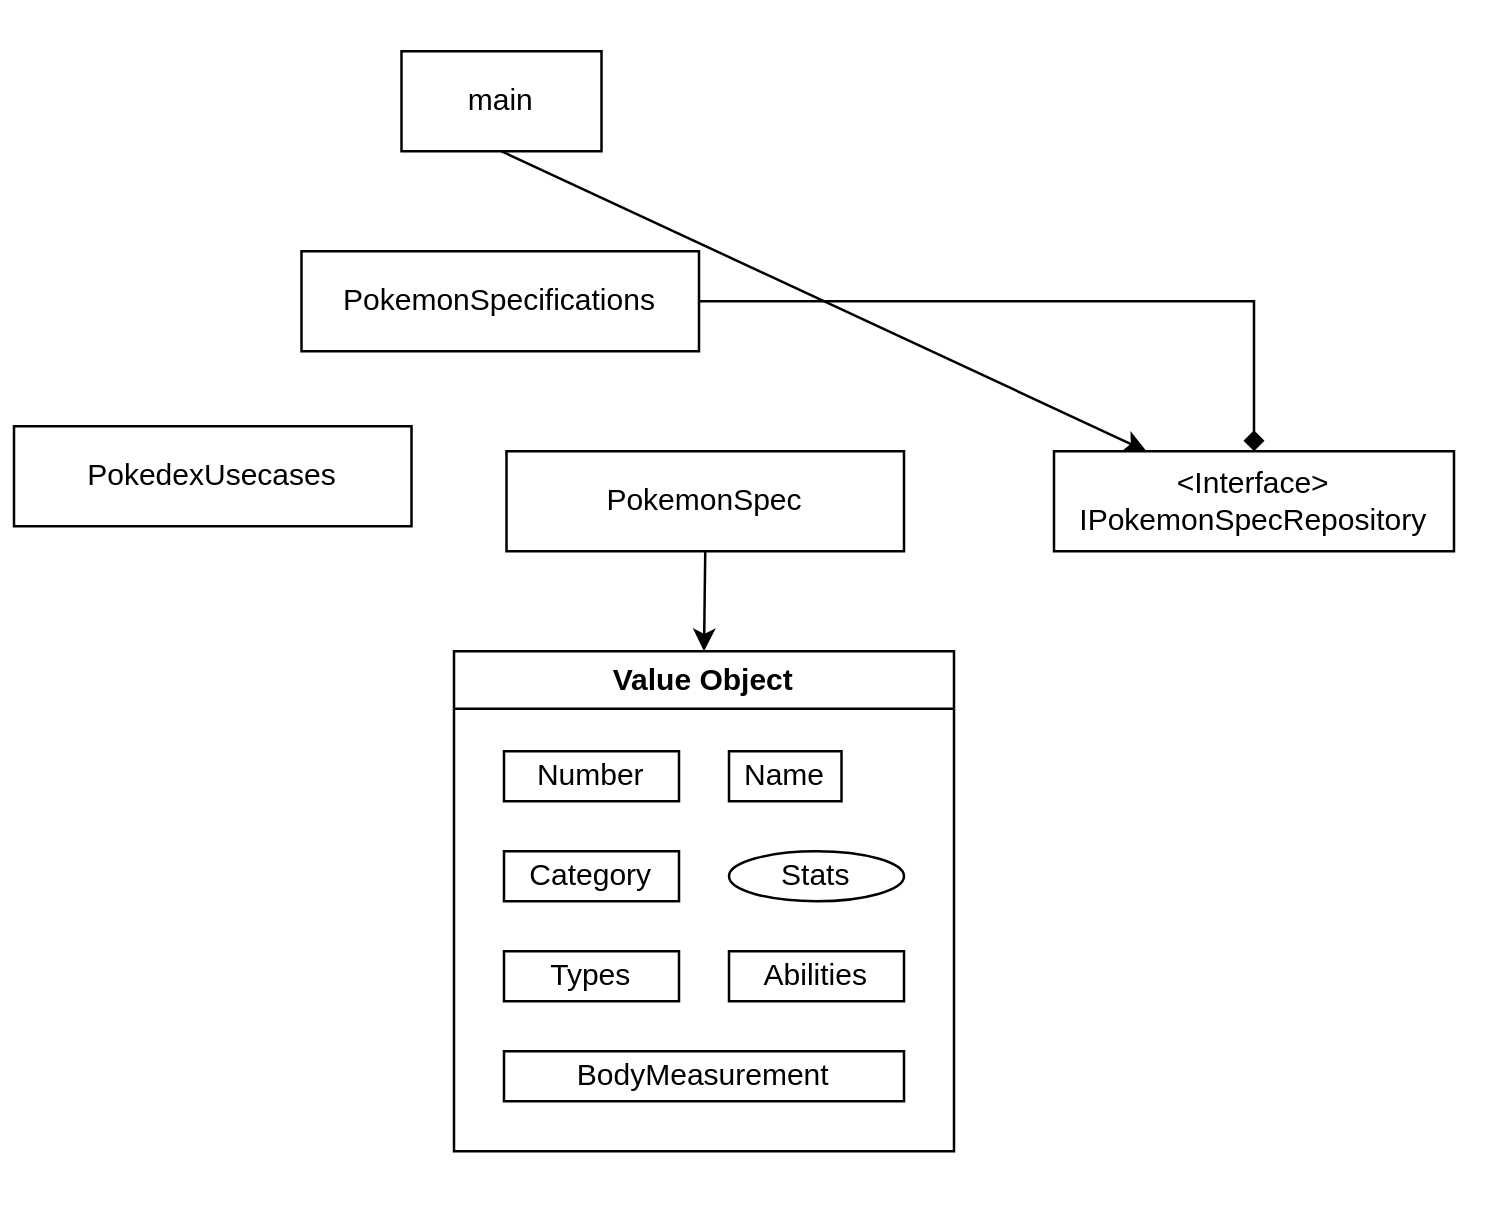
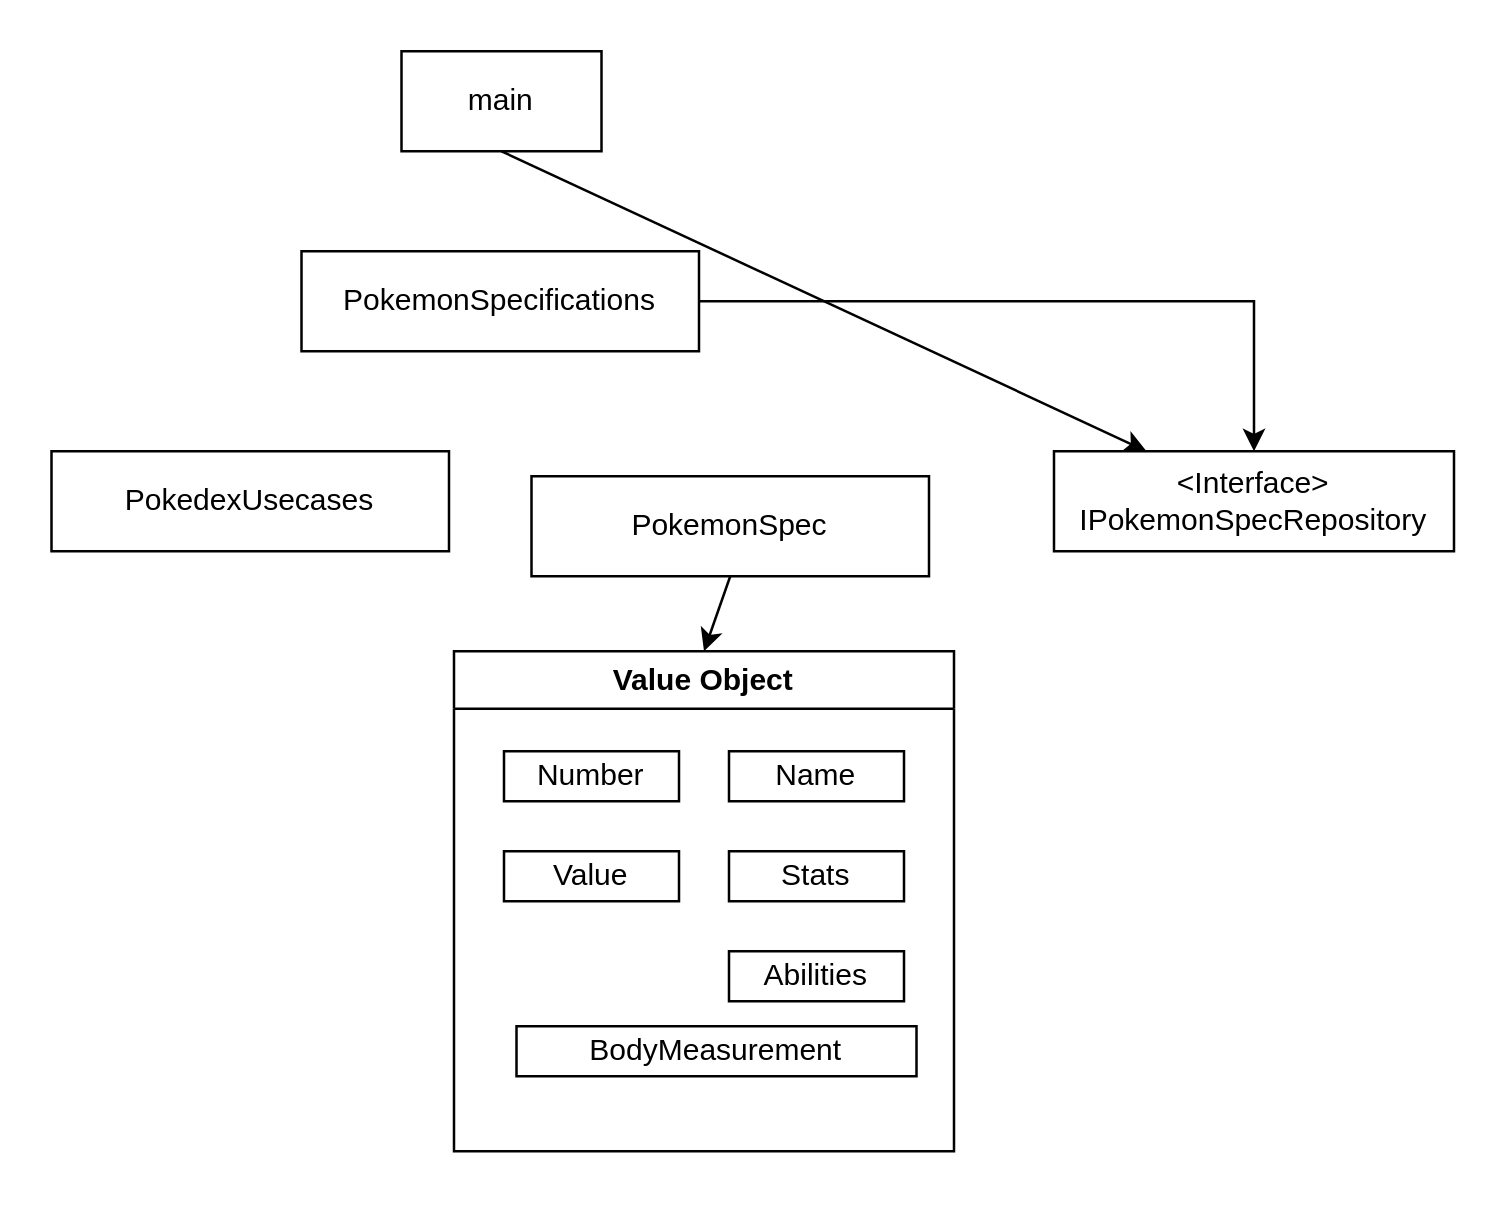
edge "PokemonSpecifications" -> "<Interface> IPokemonSpecRepository": arrowhead diamond -> classic
node "PokedexUsecases": moved (213, 476) -> (250, 501)
node "PokemonSpec": moved (705, 501) -> (730, 526)
node "Name": size 113x50 -> 175x50
node "Category": label "Category" -> "Value"
node "Stats": shape ellipse -> rectangle
node "Types": removed
node "BodyMeasurement": moved (704, 1076) -> (716, 1051)
